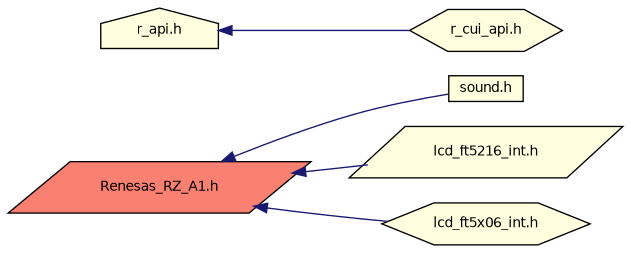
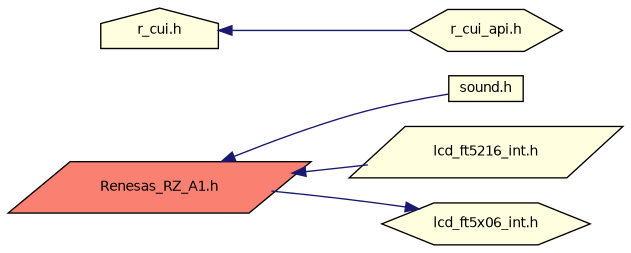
node "r_api.h": label "r_api.h" -> "r_cui.h"
edge "lcd_ft5x06_int.h" -> "Renesas_RZ_A1.h": reversed
